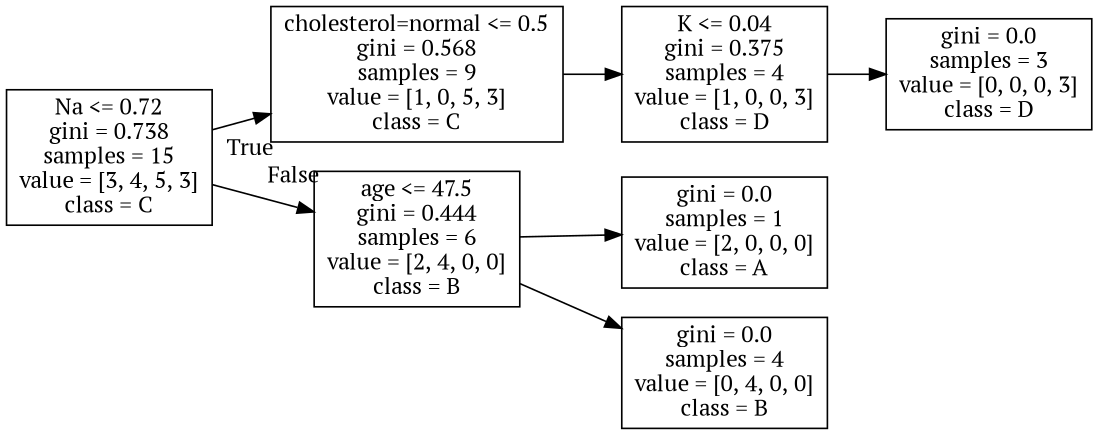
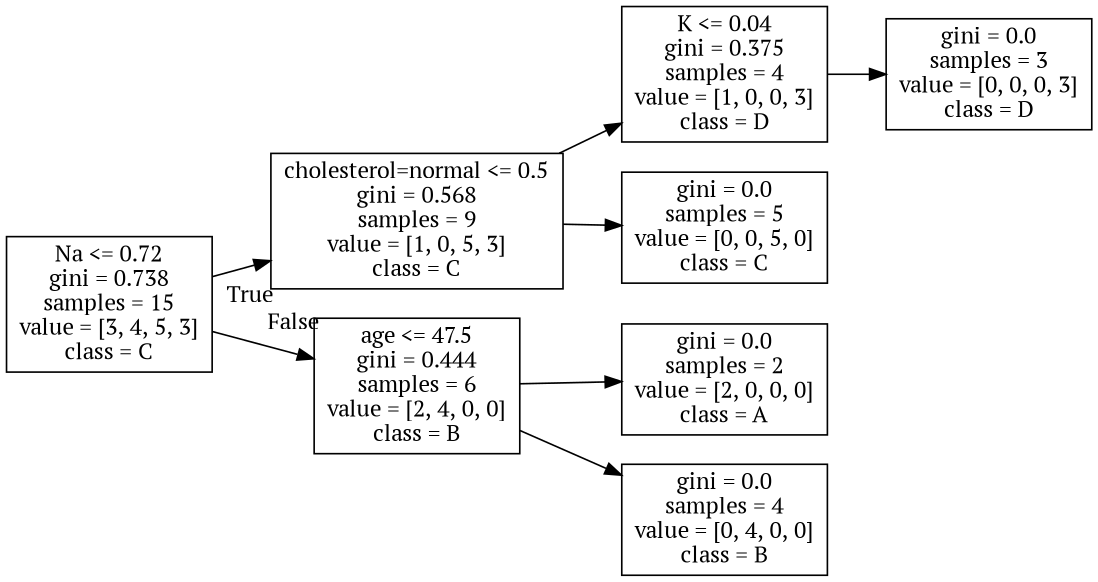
node "gini = 0.0 samples = 5 value = [0, 0, 5, 0] class = C": added
node "gini = 0.0 samples = 1 value = [2, 0, 0, 0] class = A": label "gini = 0.0 samples = 1 value = [2, 0, 0, 0] class = A" -> "gini = 0.0 samples = 2 value = [2, 0, 0, 0] class = A"
